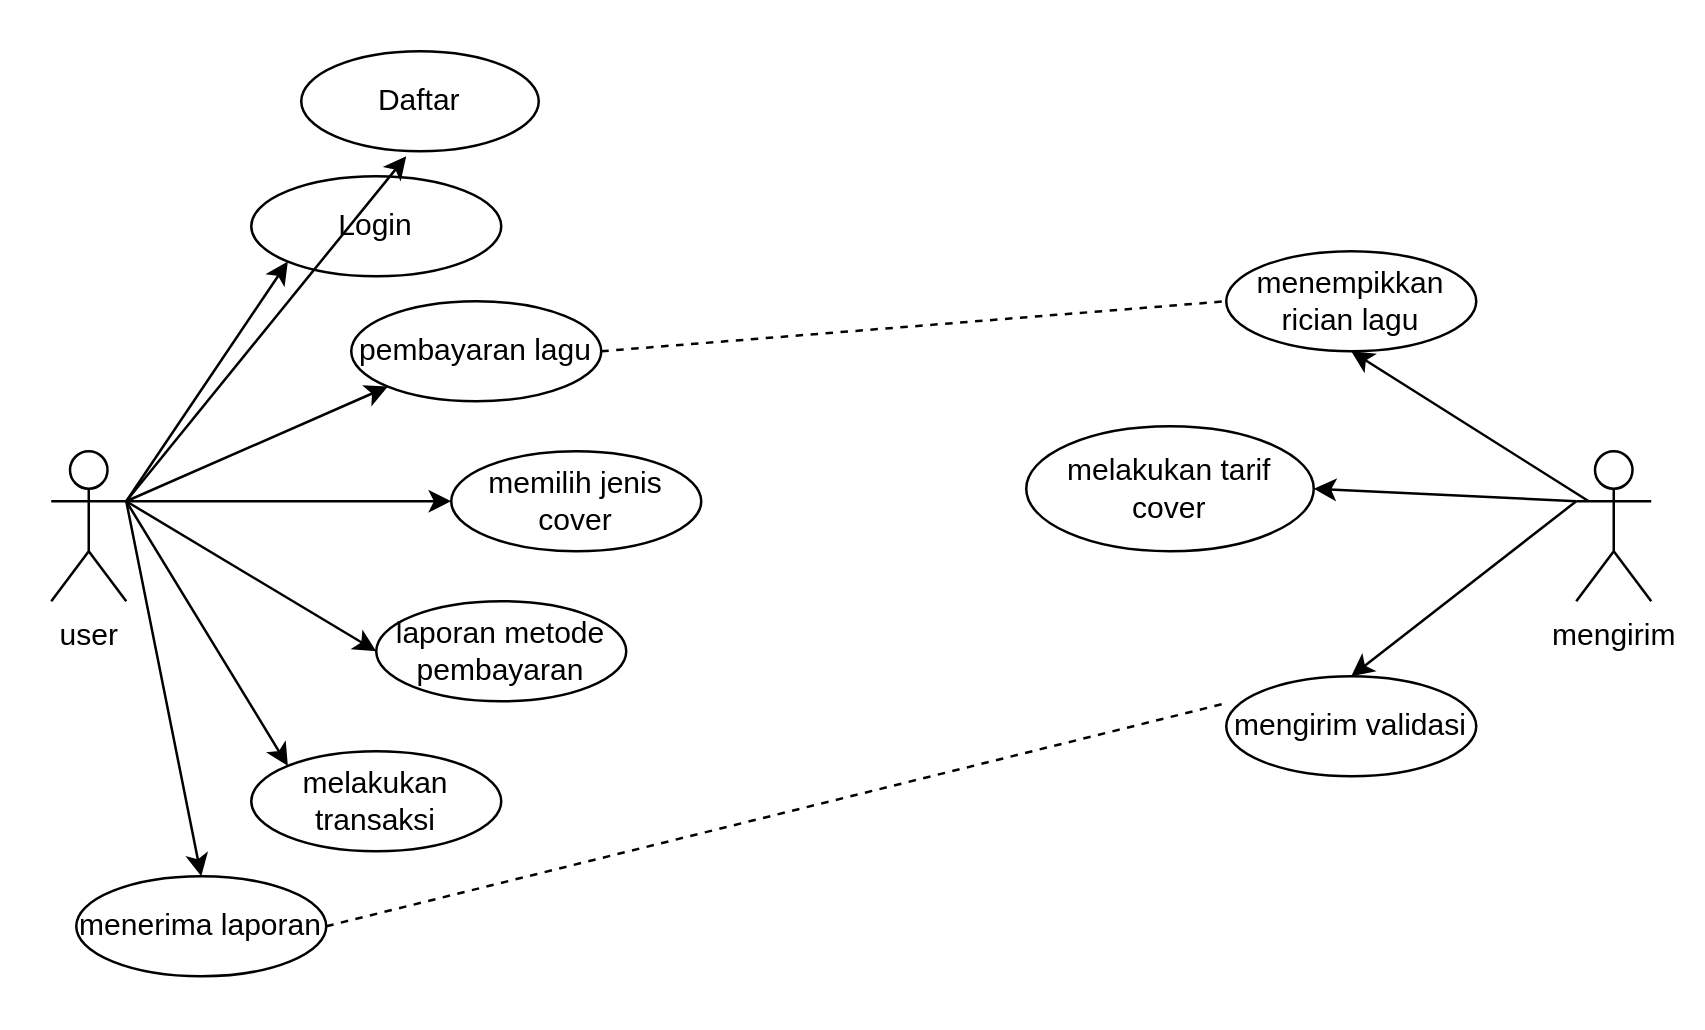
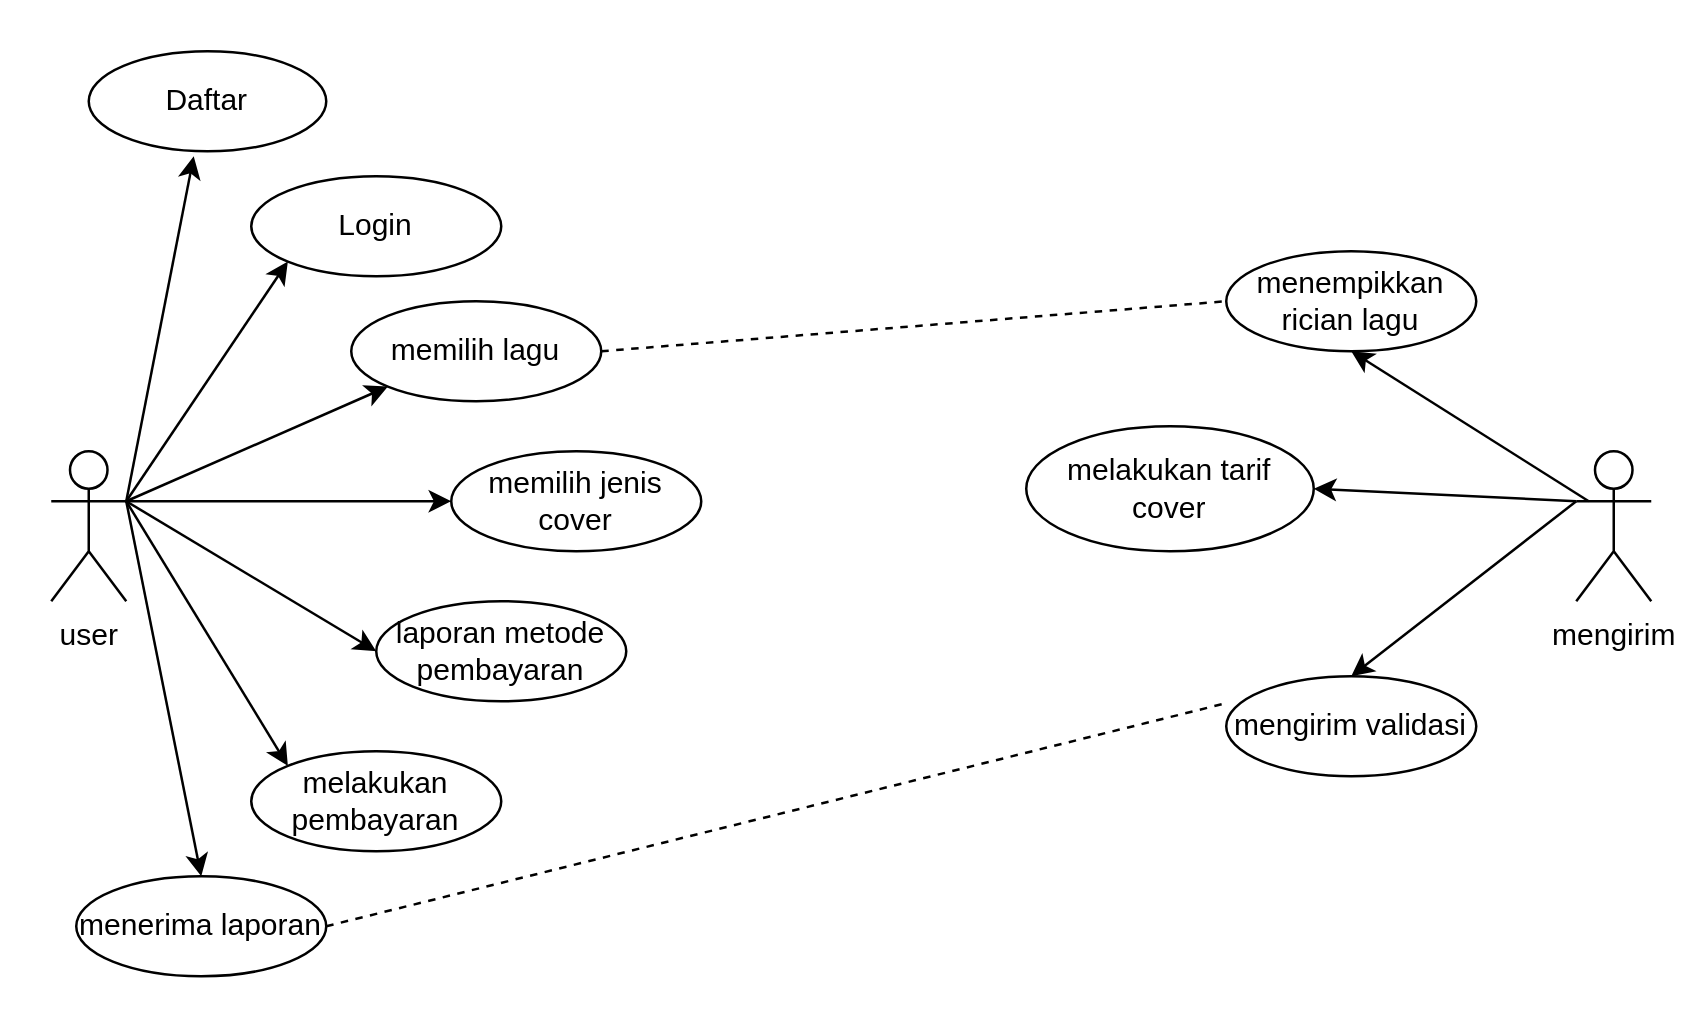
node "Daftar": moved (420, 101) -> (208, 101)
node "pembayaran lagu": label "pembayaran lagu" -> "memilih lagu"
node "melakukan transaksi": label "melakukan transaksi" -> "melakukan pembayaran"
